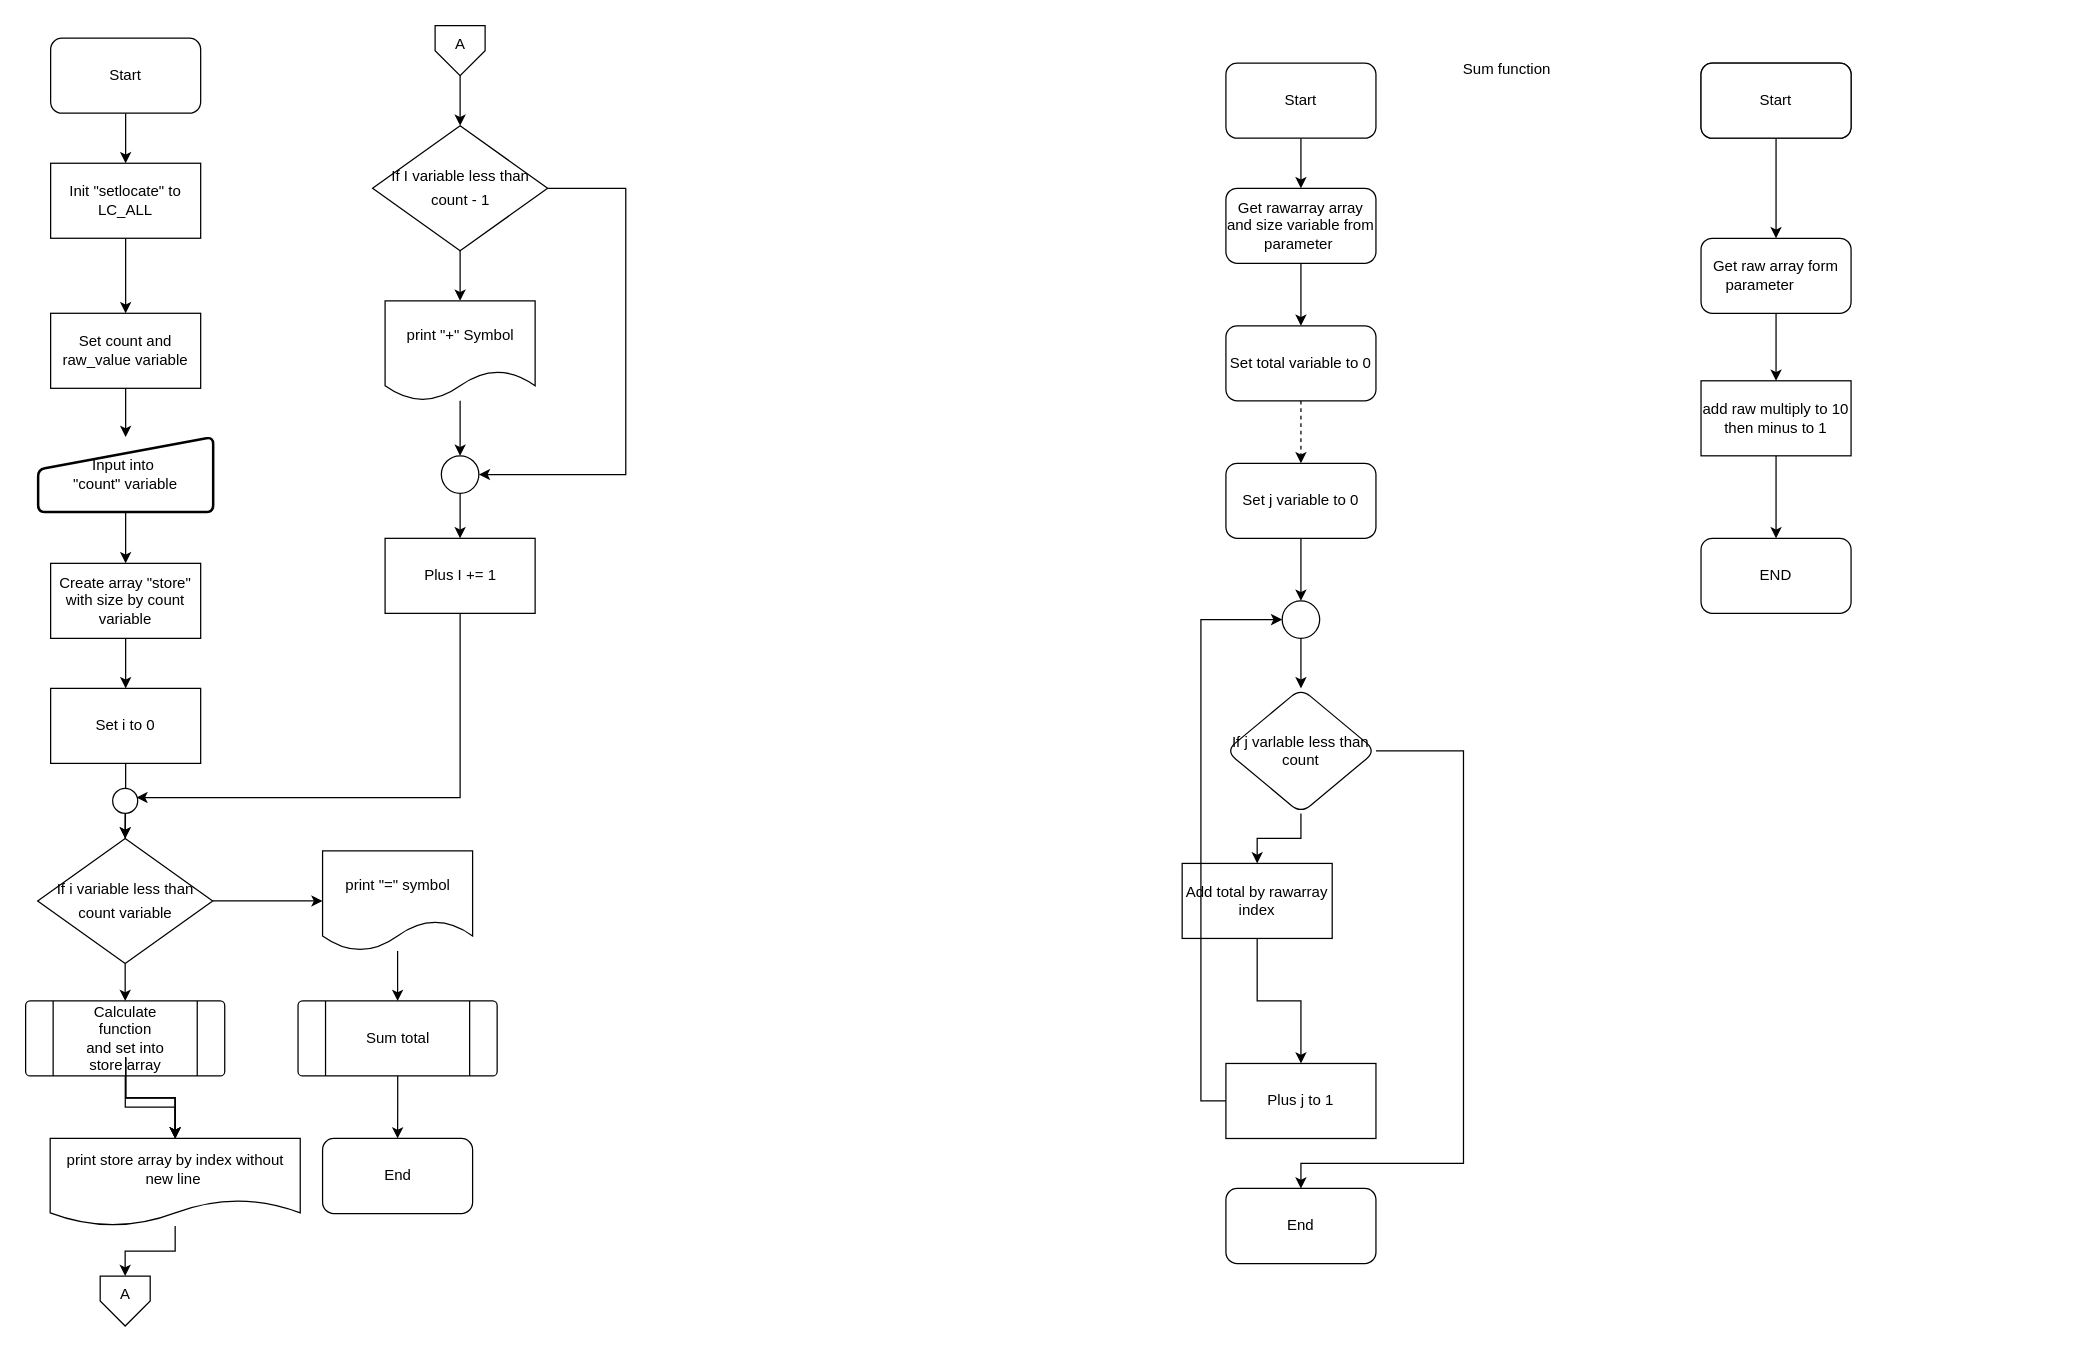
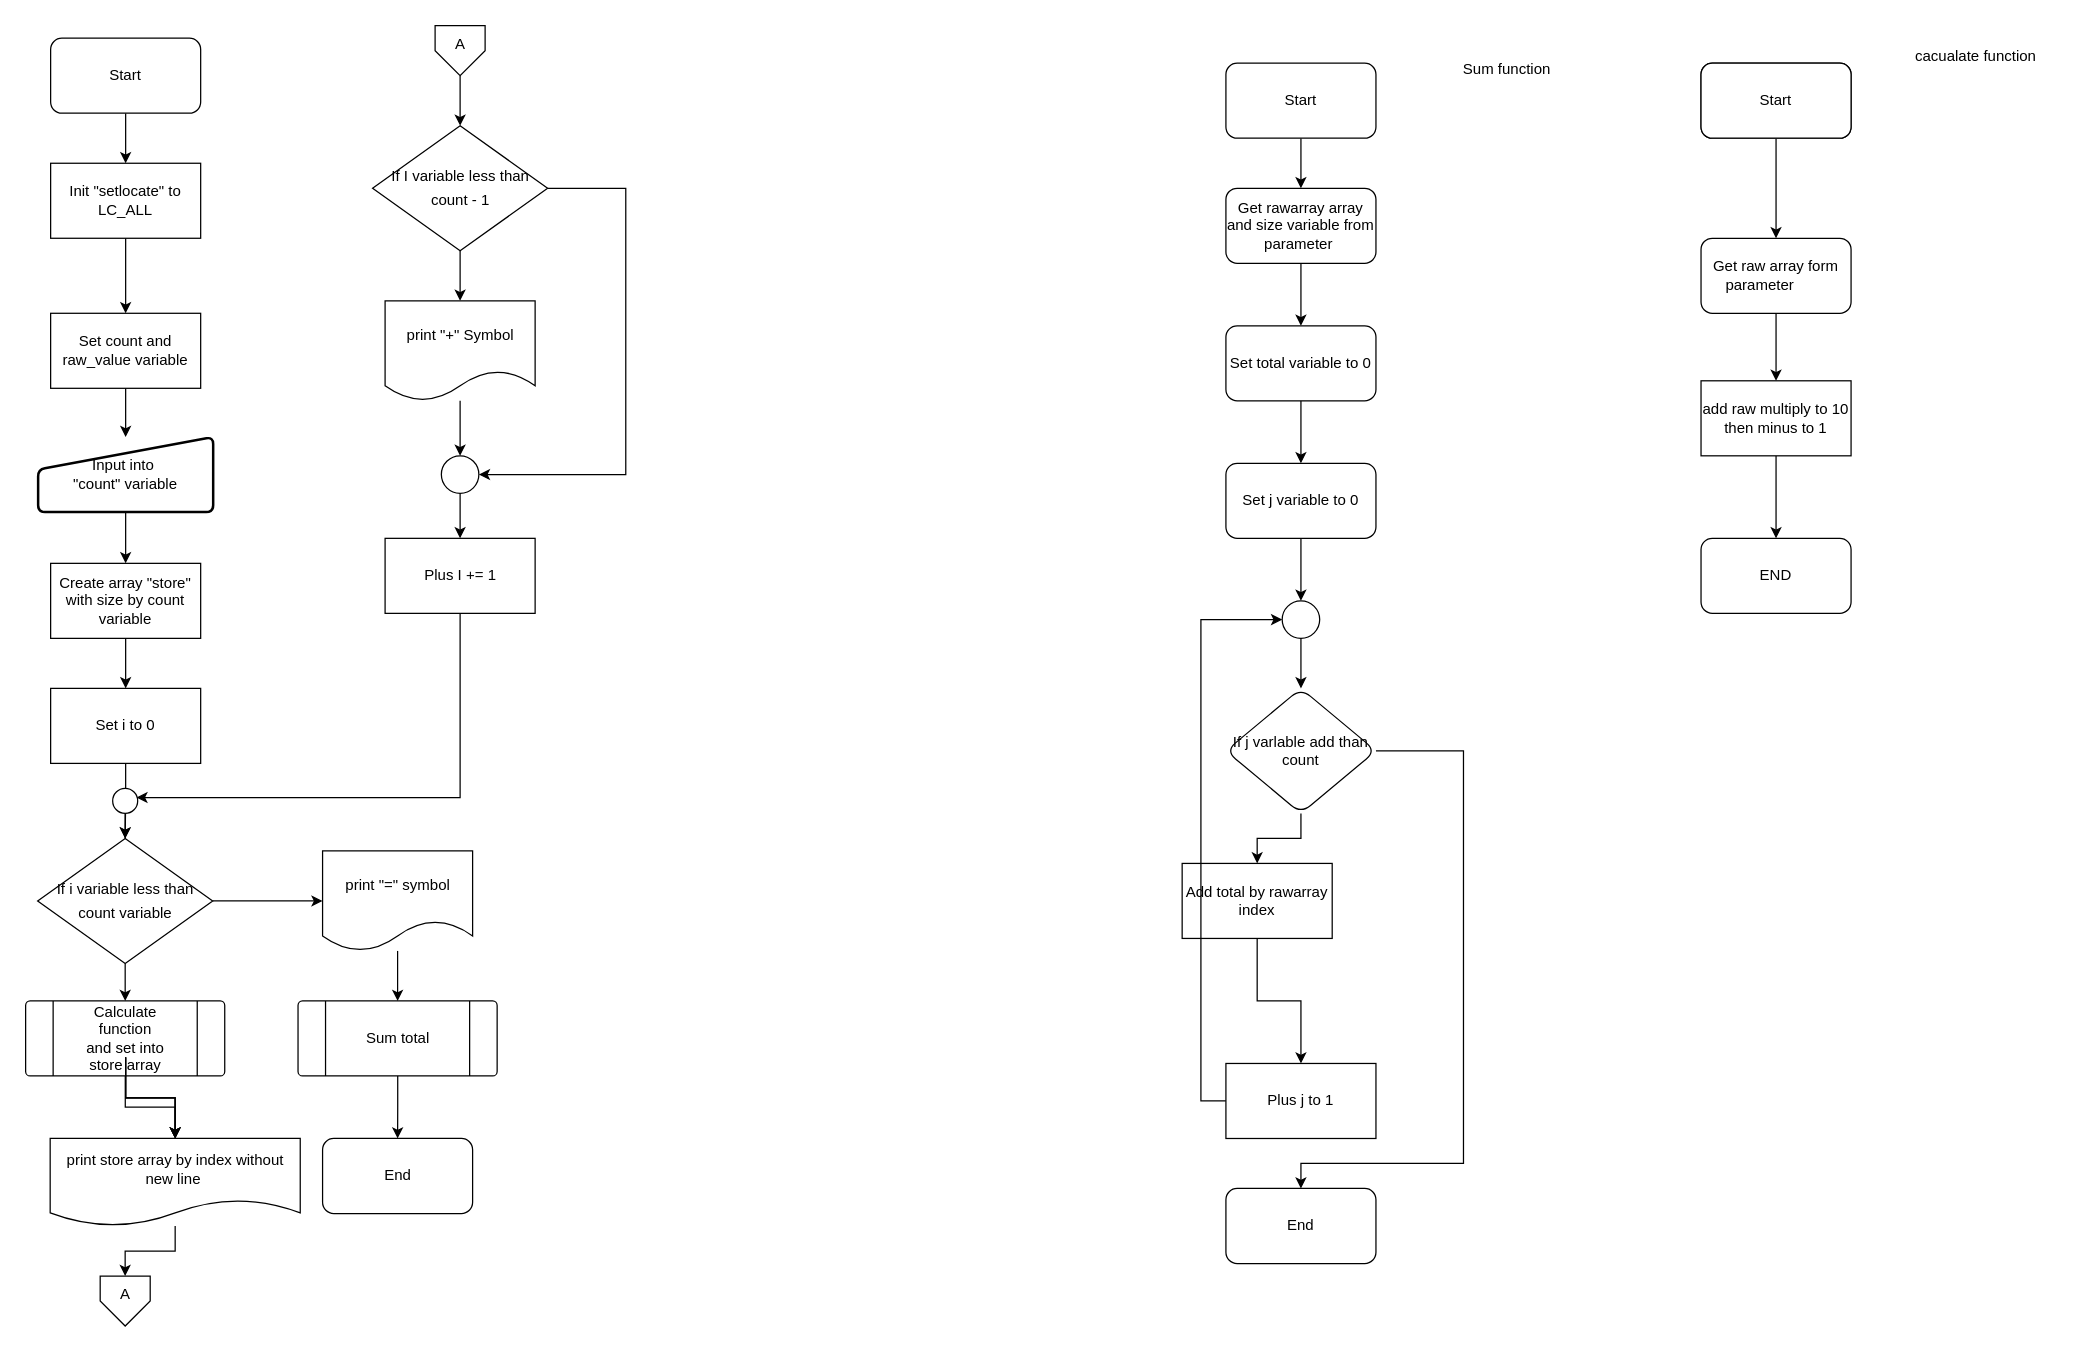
node "cacualate function": added
edge "Set total variable to 0" -> "Set j variable to 0": style dashed -> solid
node "If j varlable less than count": label "If j varlable less than count" -> "If j varlable add than count"
